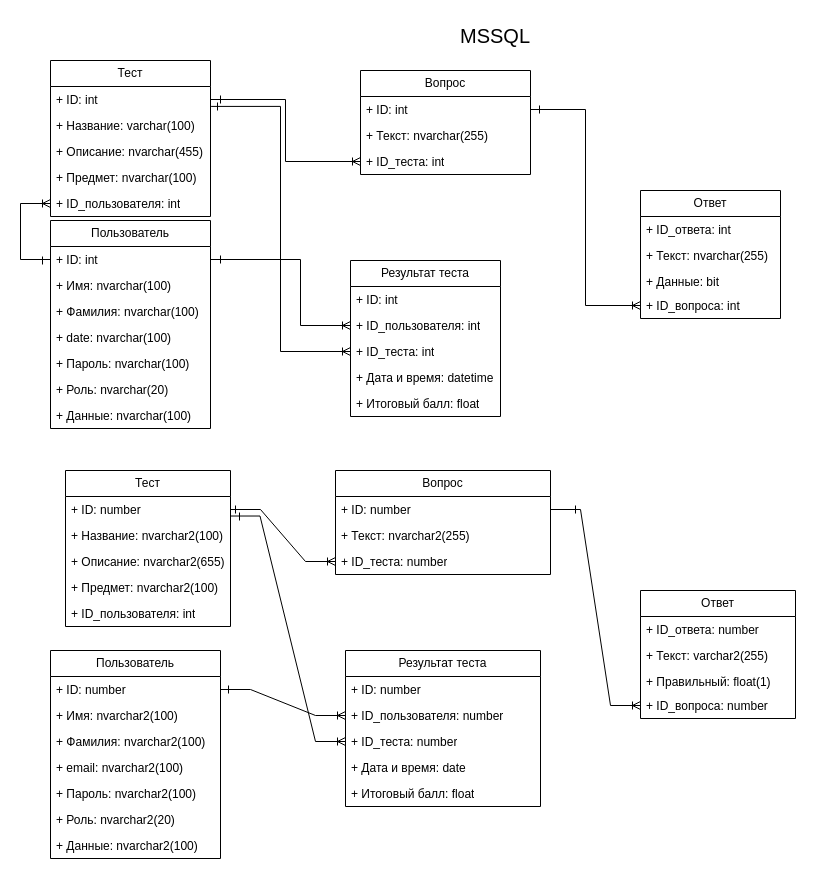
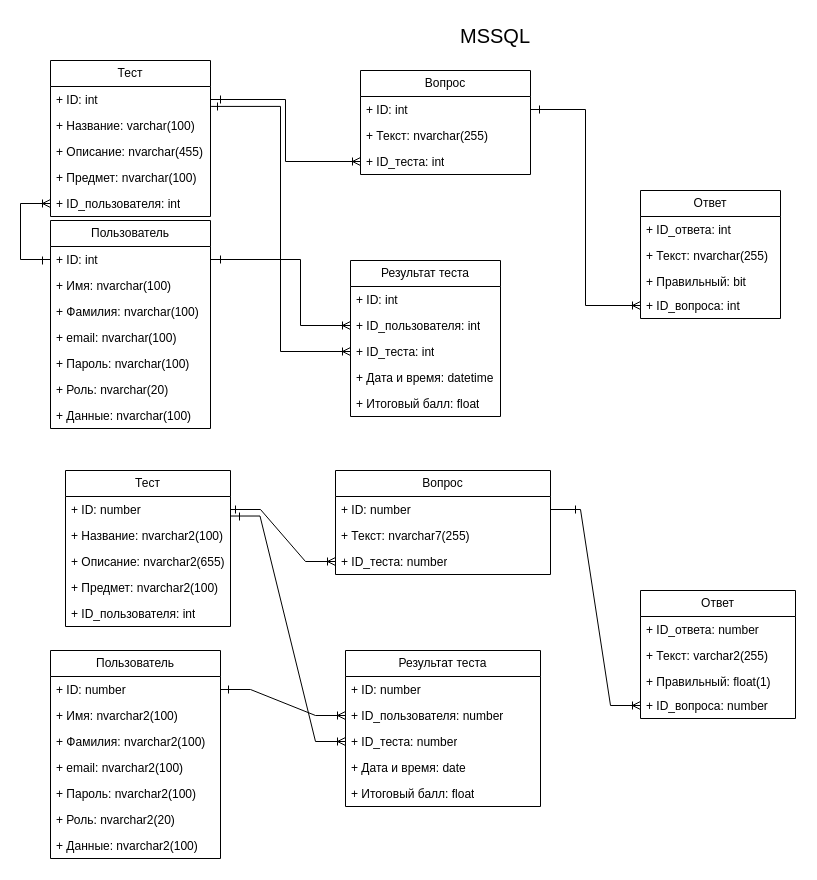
node "+ Данные: bit": label "+ Данные: bit" -> "+ Правильный: bit"
node "+ date: nvarchar(100)": label "+ date: nvarchar(100)" -> "+ email: nvarchar(100)"
node "+ Текст: nvarchar2(255)": label "+ Текст: nvarchar2(255)" -> "+ Текст: nvarchar7(255)"
